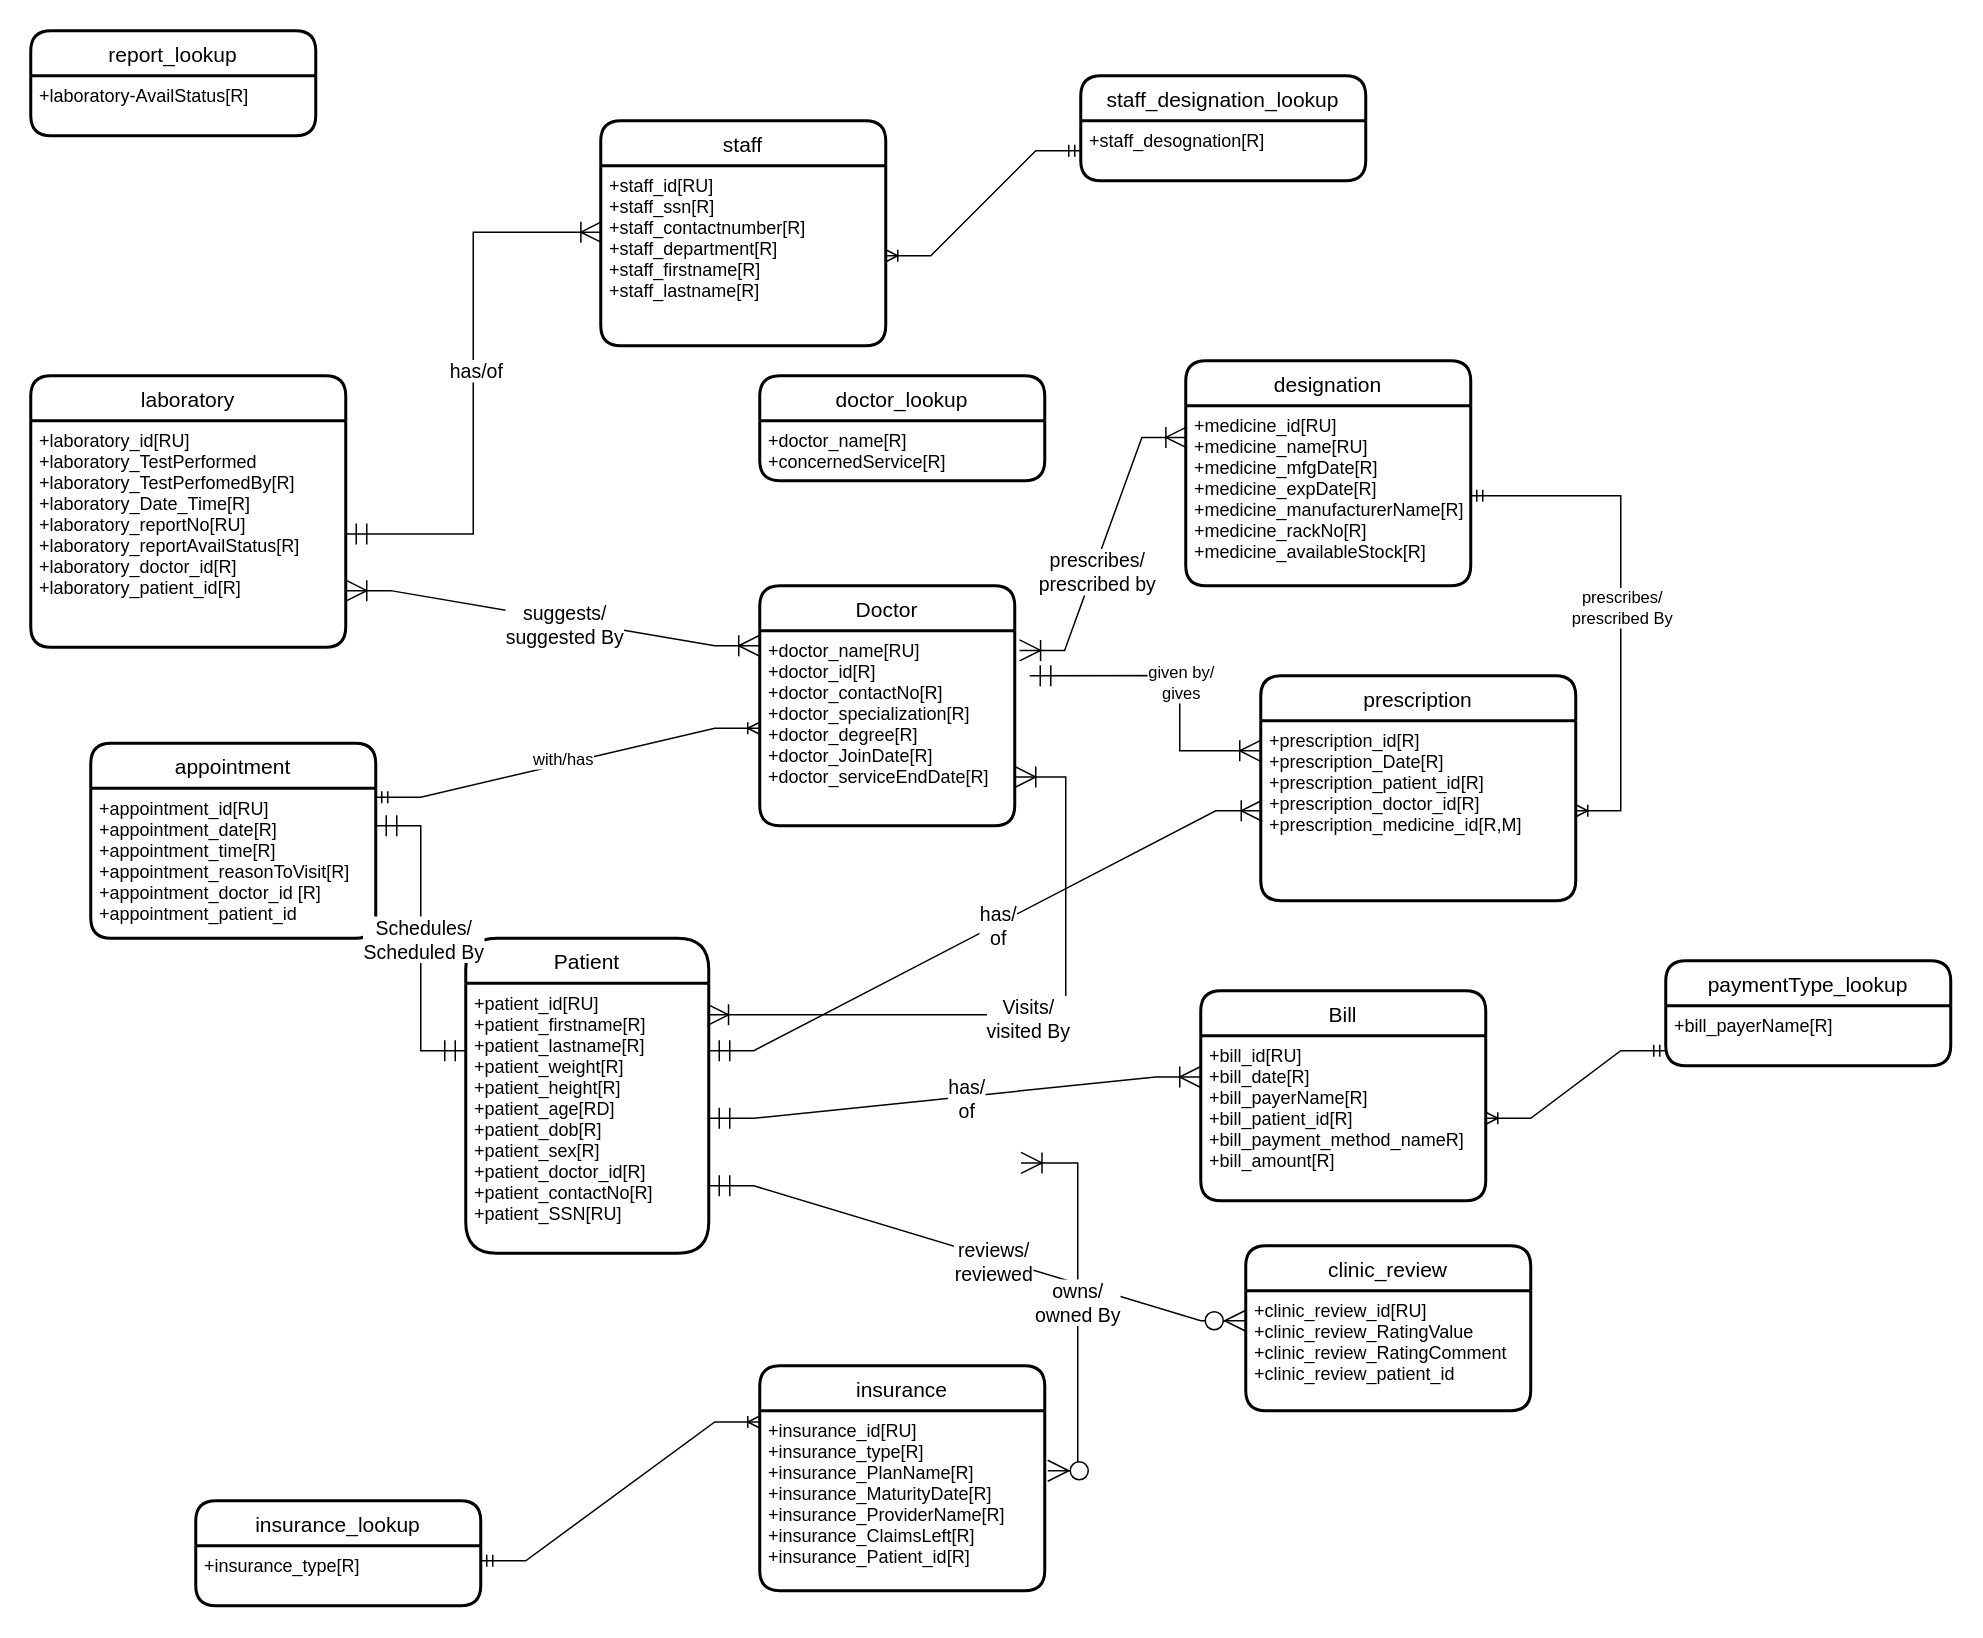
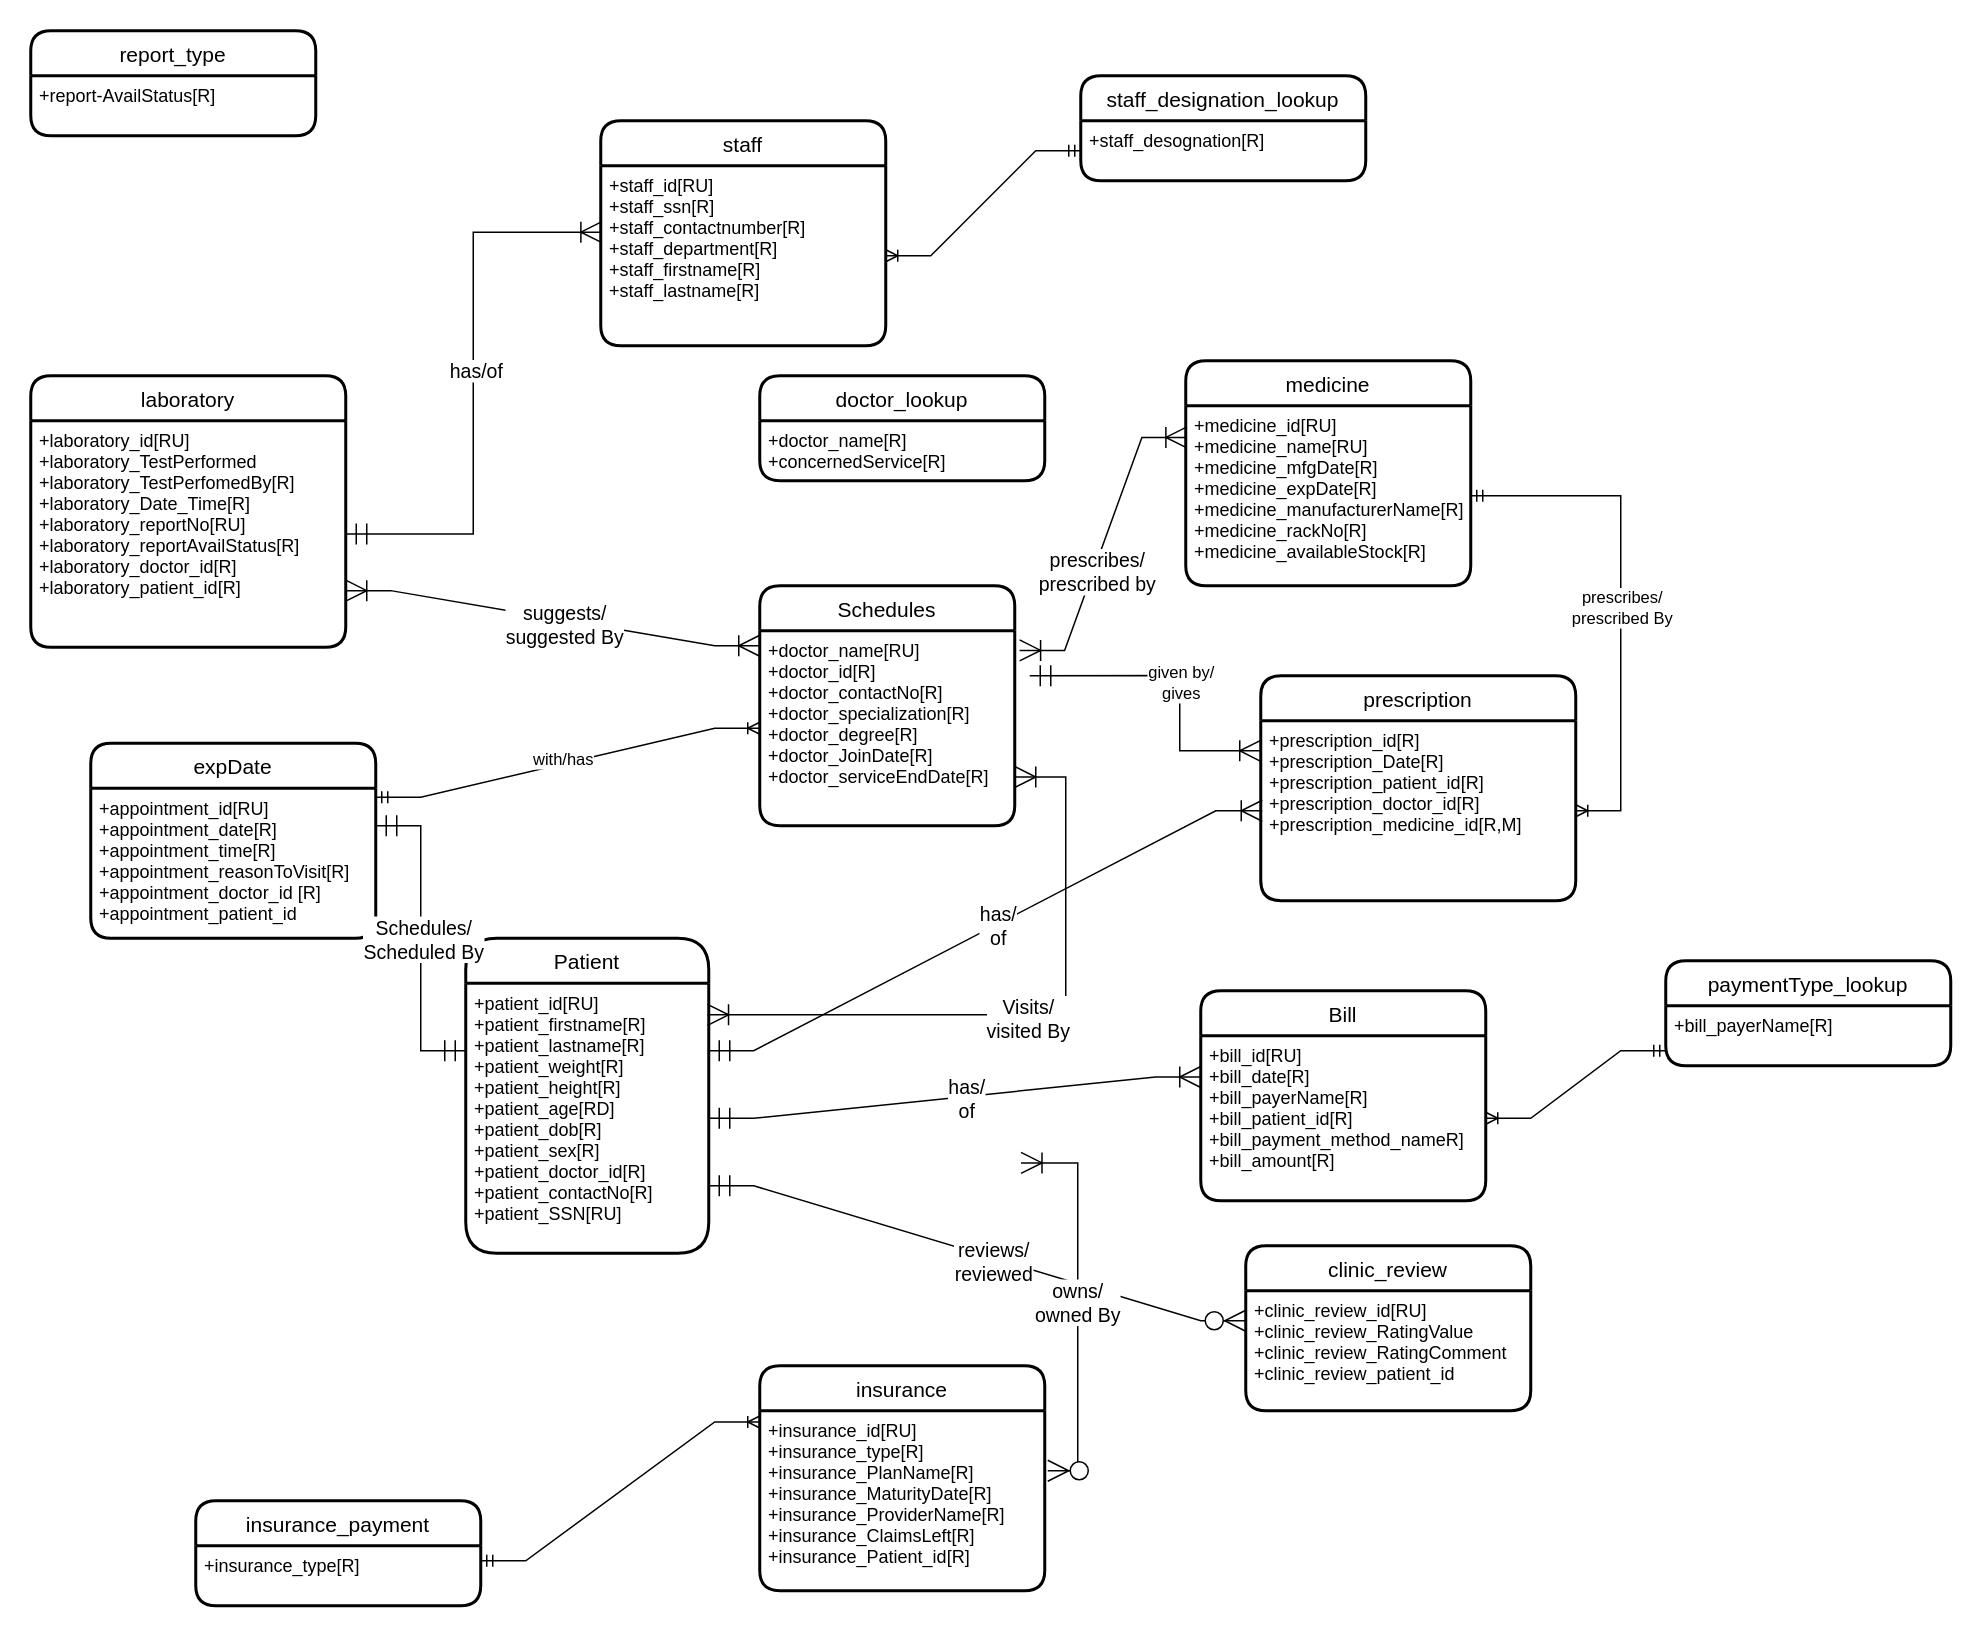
node "report_lookup": label "report_lookup" -> "report_type"
node "+laboratory-AvailStatus[R]": label "+laboratory-AvailStatus[R]" -> "+report-AvailStatus[R]"
node "designation": label "designation" -> "medicine"
node "Doctor": label "Doctor" -> "Schedules"
node "appointment": label "appointment" -> "expDate"
node "insurance_lookup": label "insurance_lookup" -> "insurance_payment"
